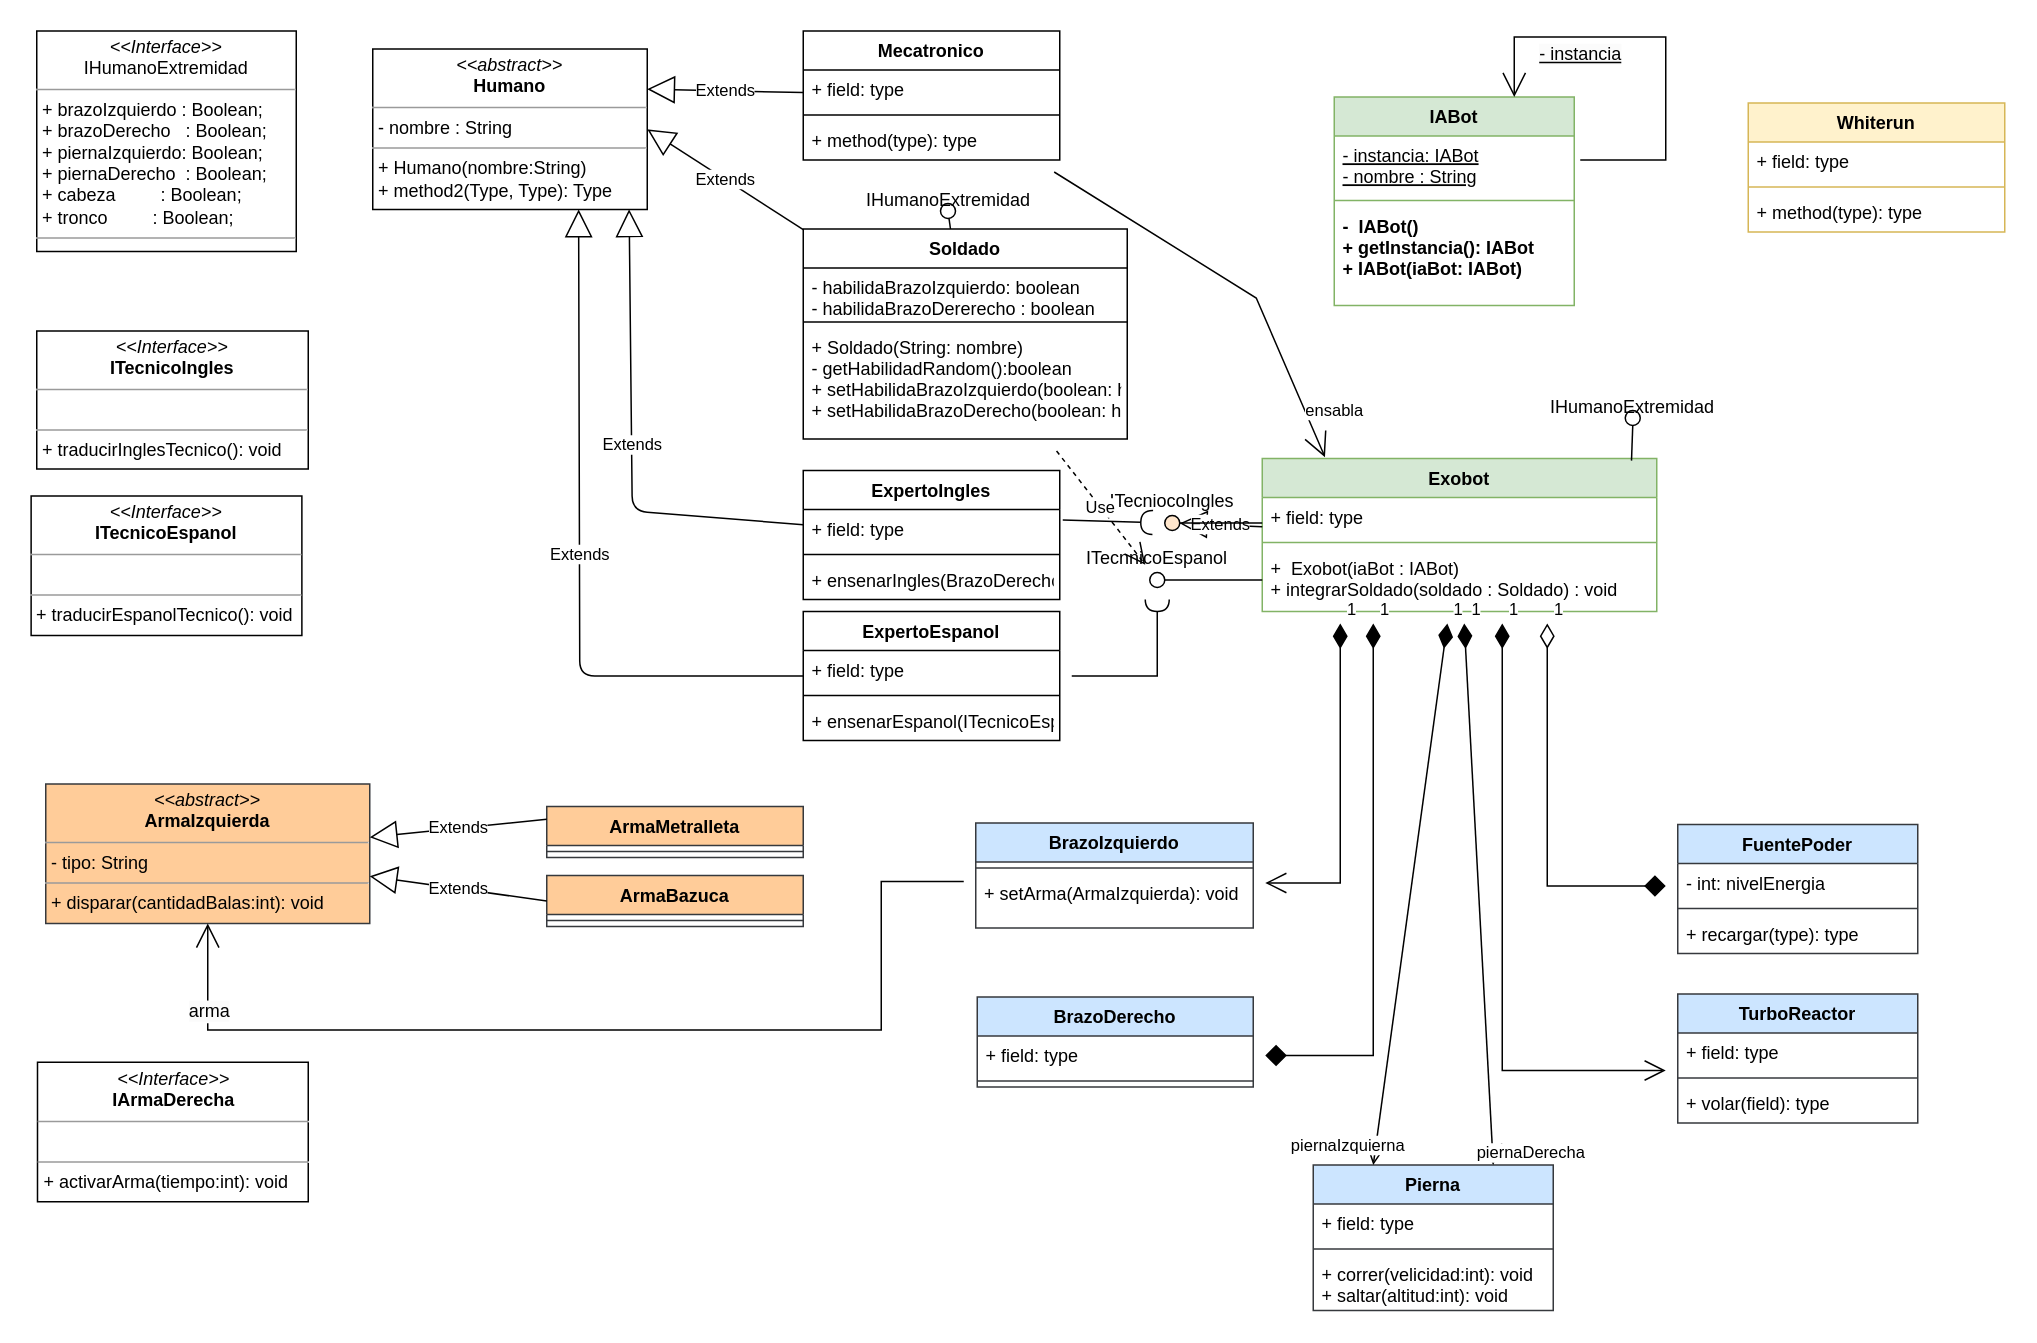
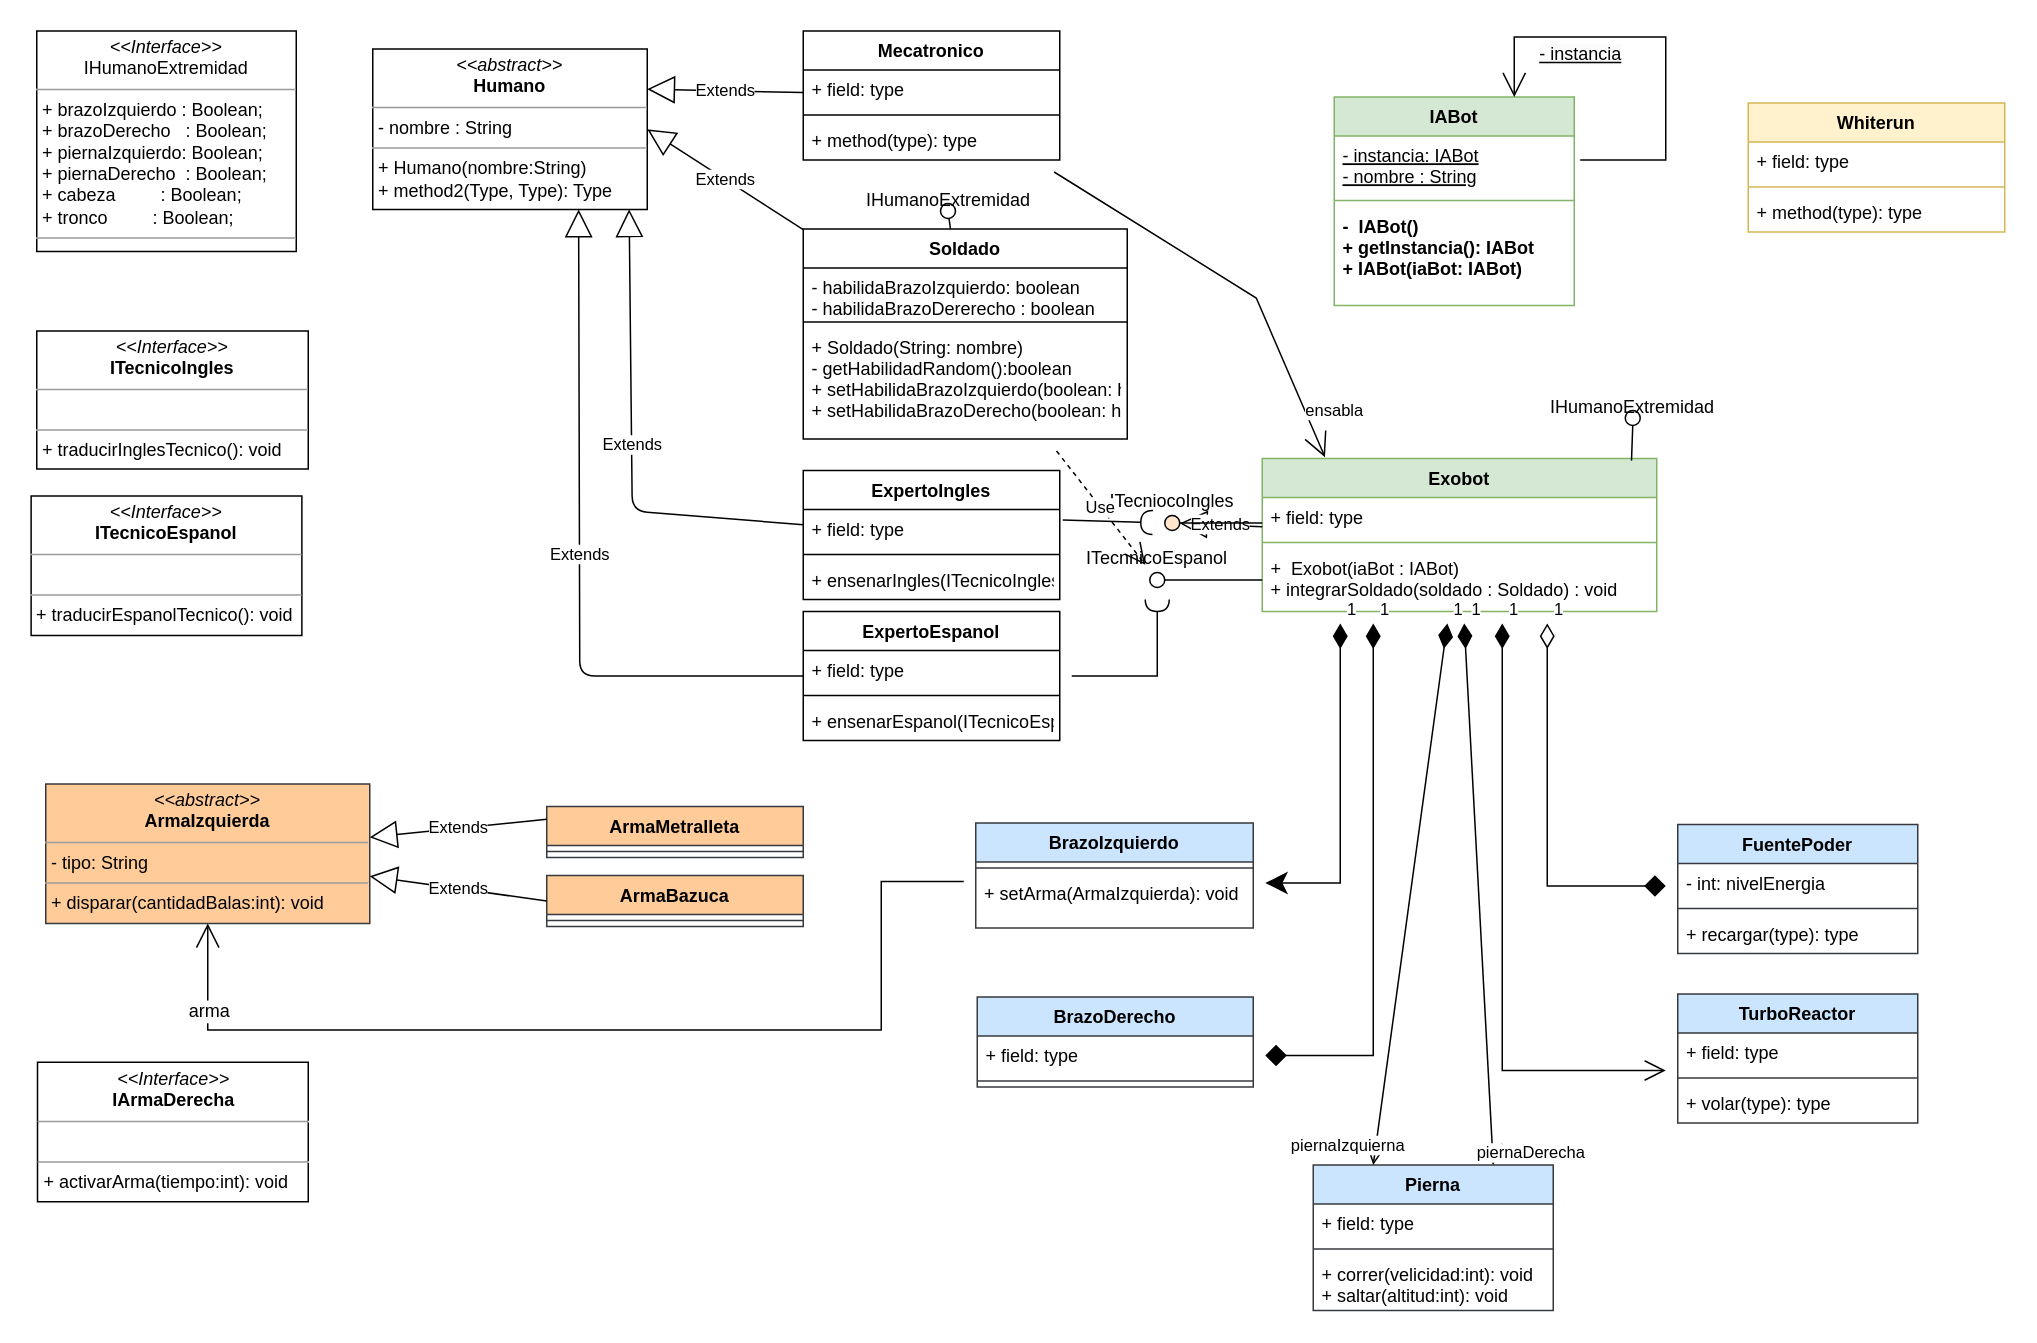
node "+ ensenarIngles(BrazoDerecho): void": label "+ ensenarIngles(BrazoDerecho): void" -> "+ ensenarIngles(ITecnicoIngles): void"
edge "Exobot" -- "BrazoIzquierdo": arrowhead open -> classic
node "+ volar(field): type": label "+ volar(field): type" -> "+ volar(type): type"
